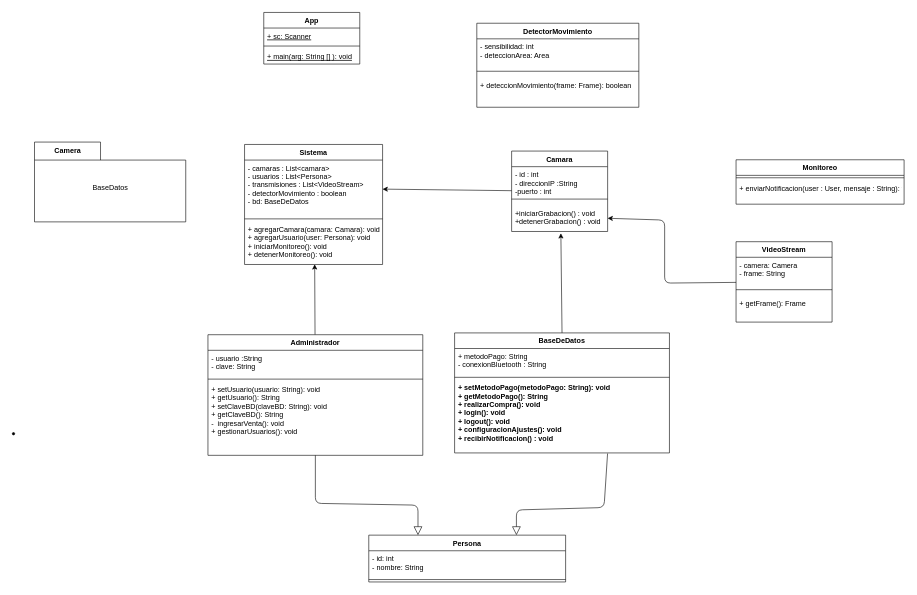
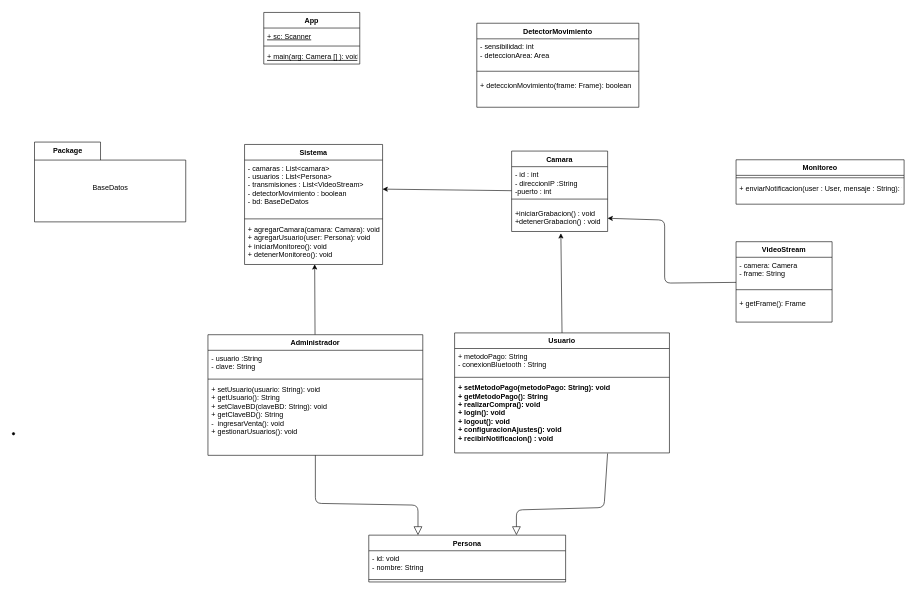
node "+ main(arg: String [] ): void": label "+ main(arg: String [] ): void" -> "+ main(arg: Camera [] ): void"
node "Camera": label "Camera" -> "Package"
node "BaseDeDatos": label "BaseDeDatos" -> "Usuario"
node "- id: int - nombre: String": label "- id: int - nombre: String" -> "- id: void - nombre: String"
